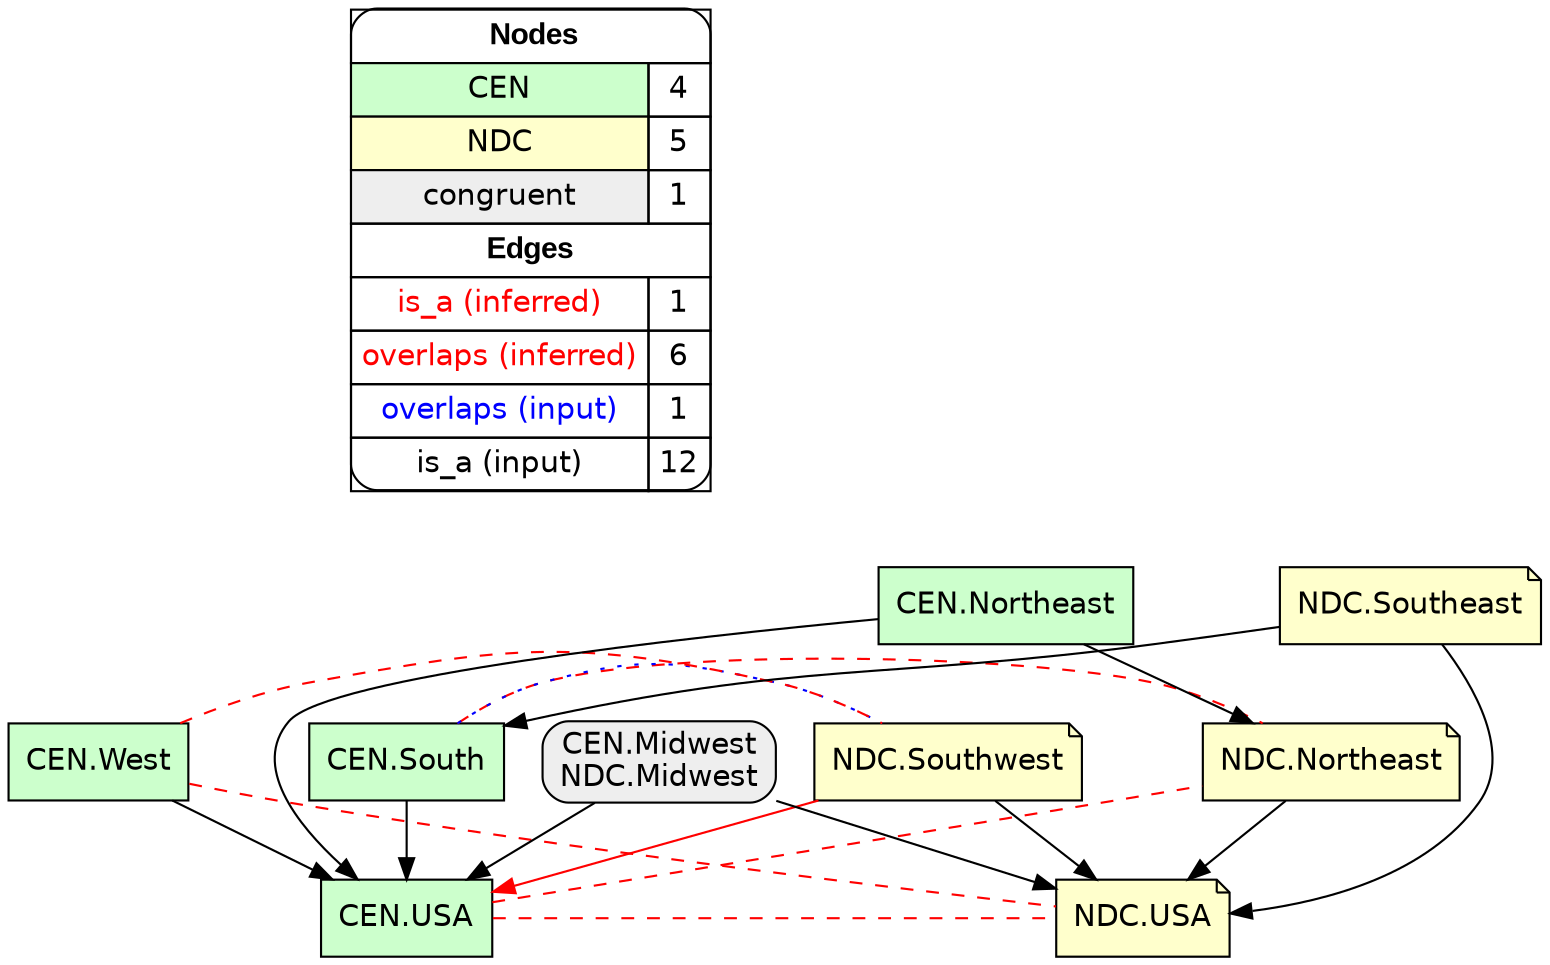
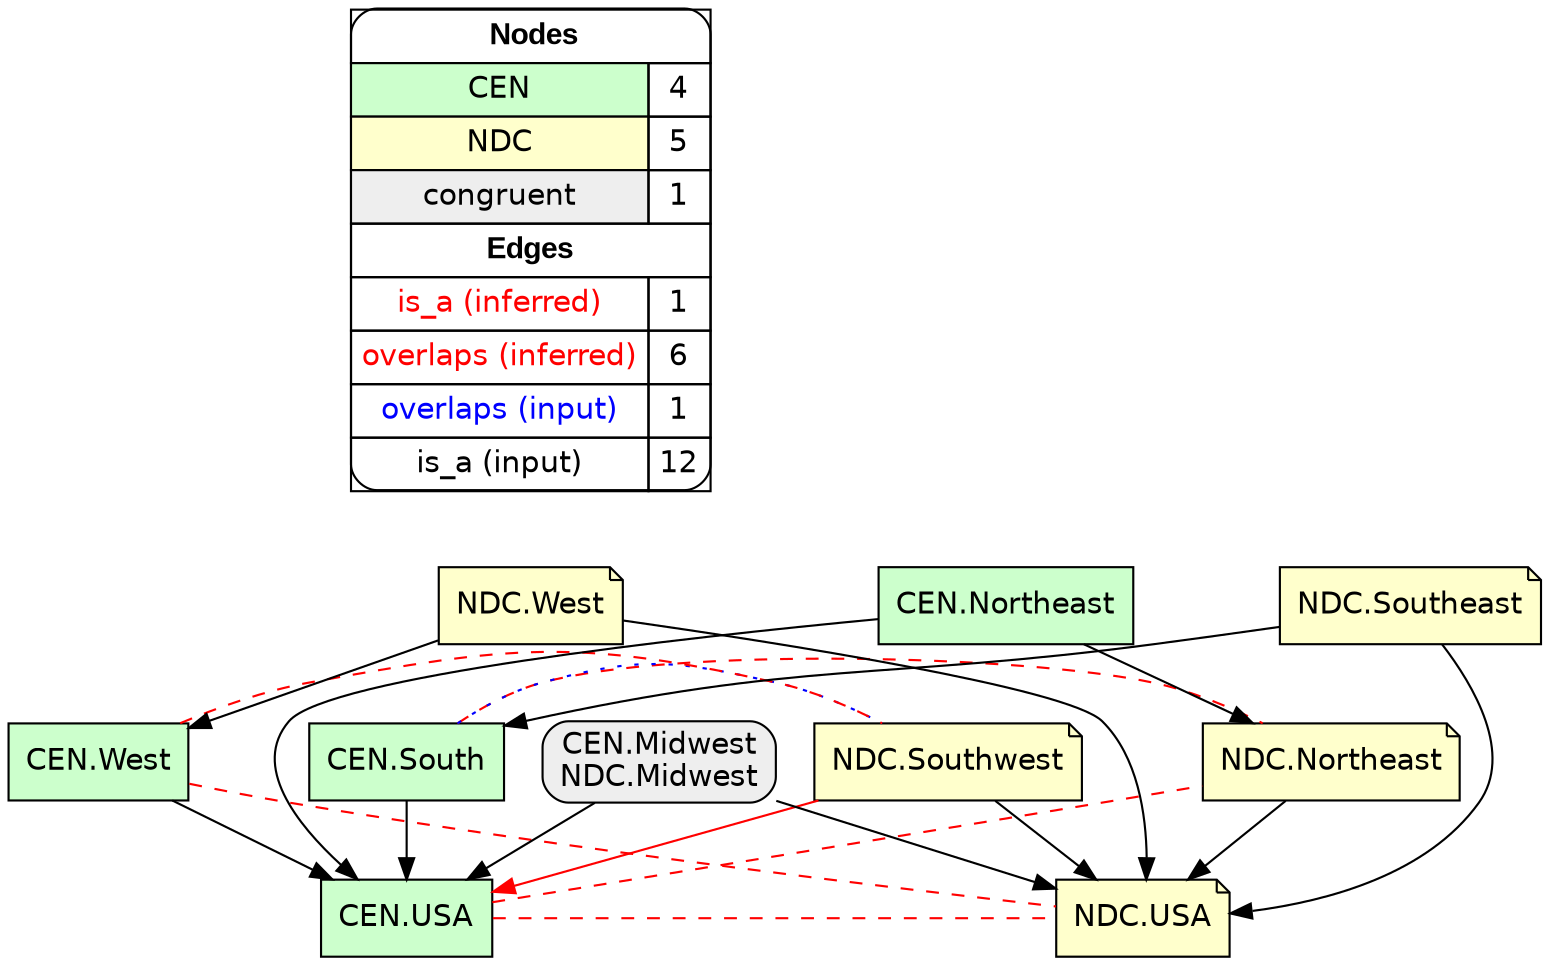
node "NDC.West": added
